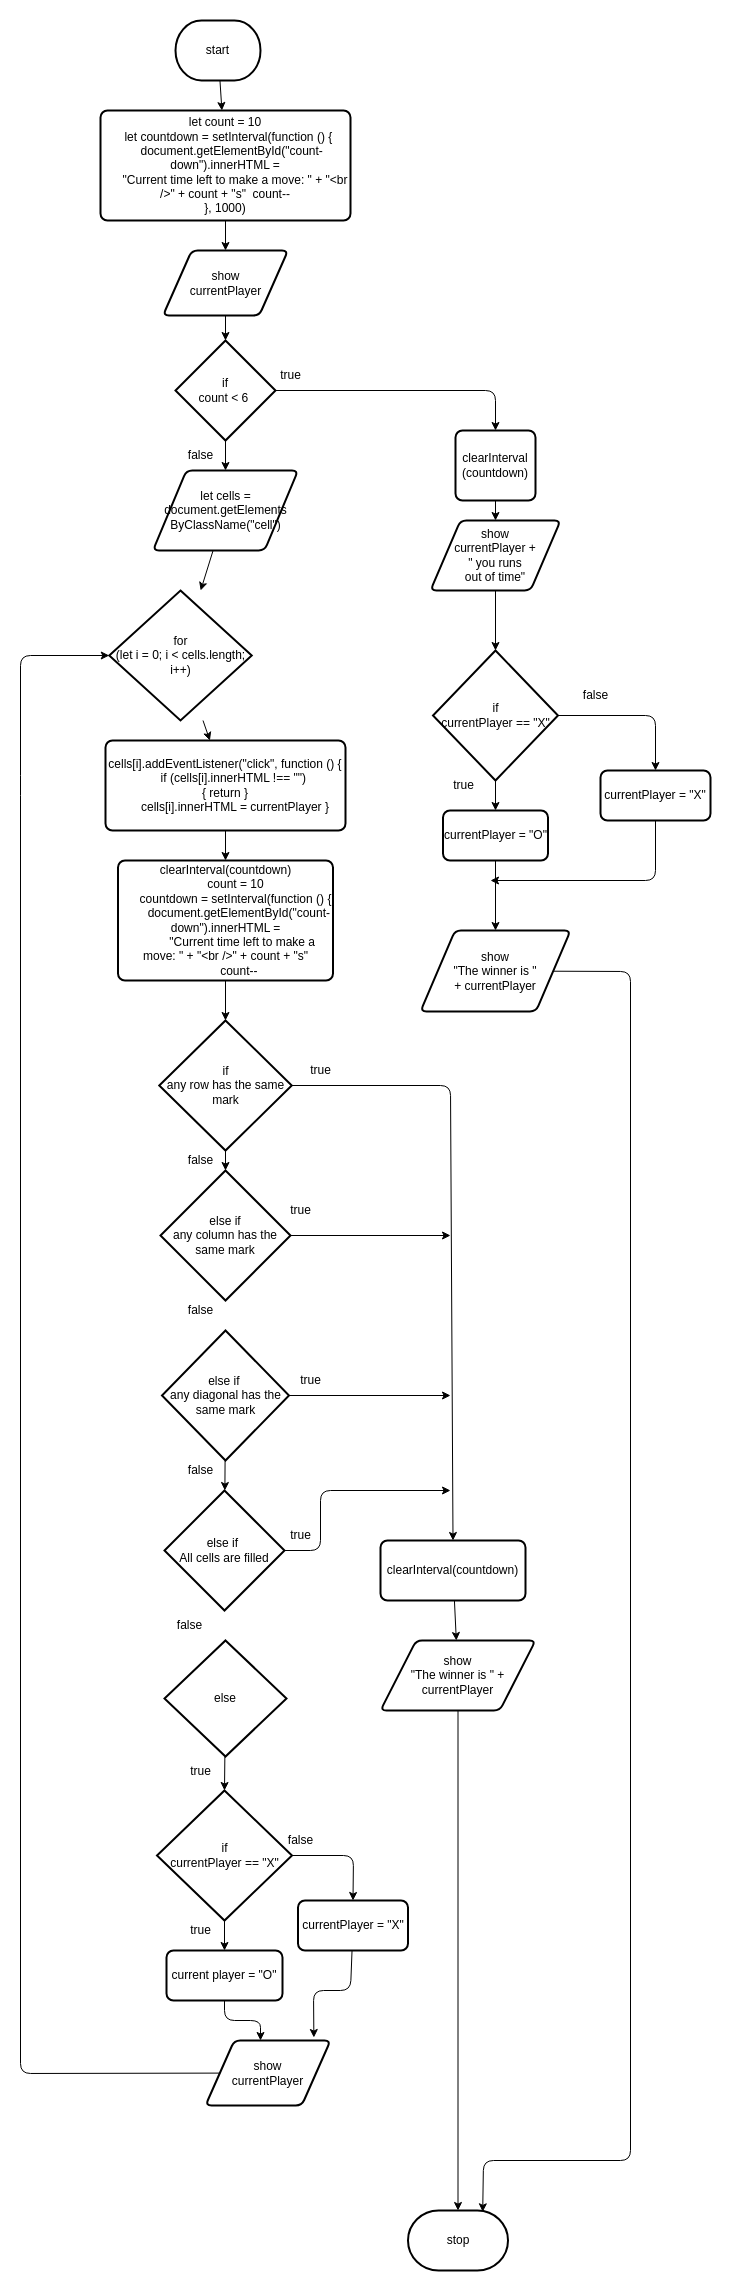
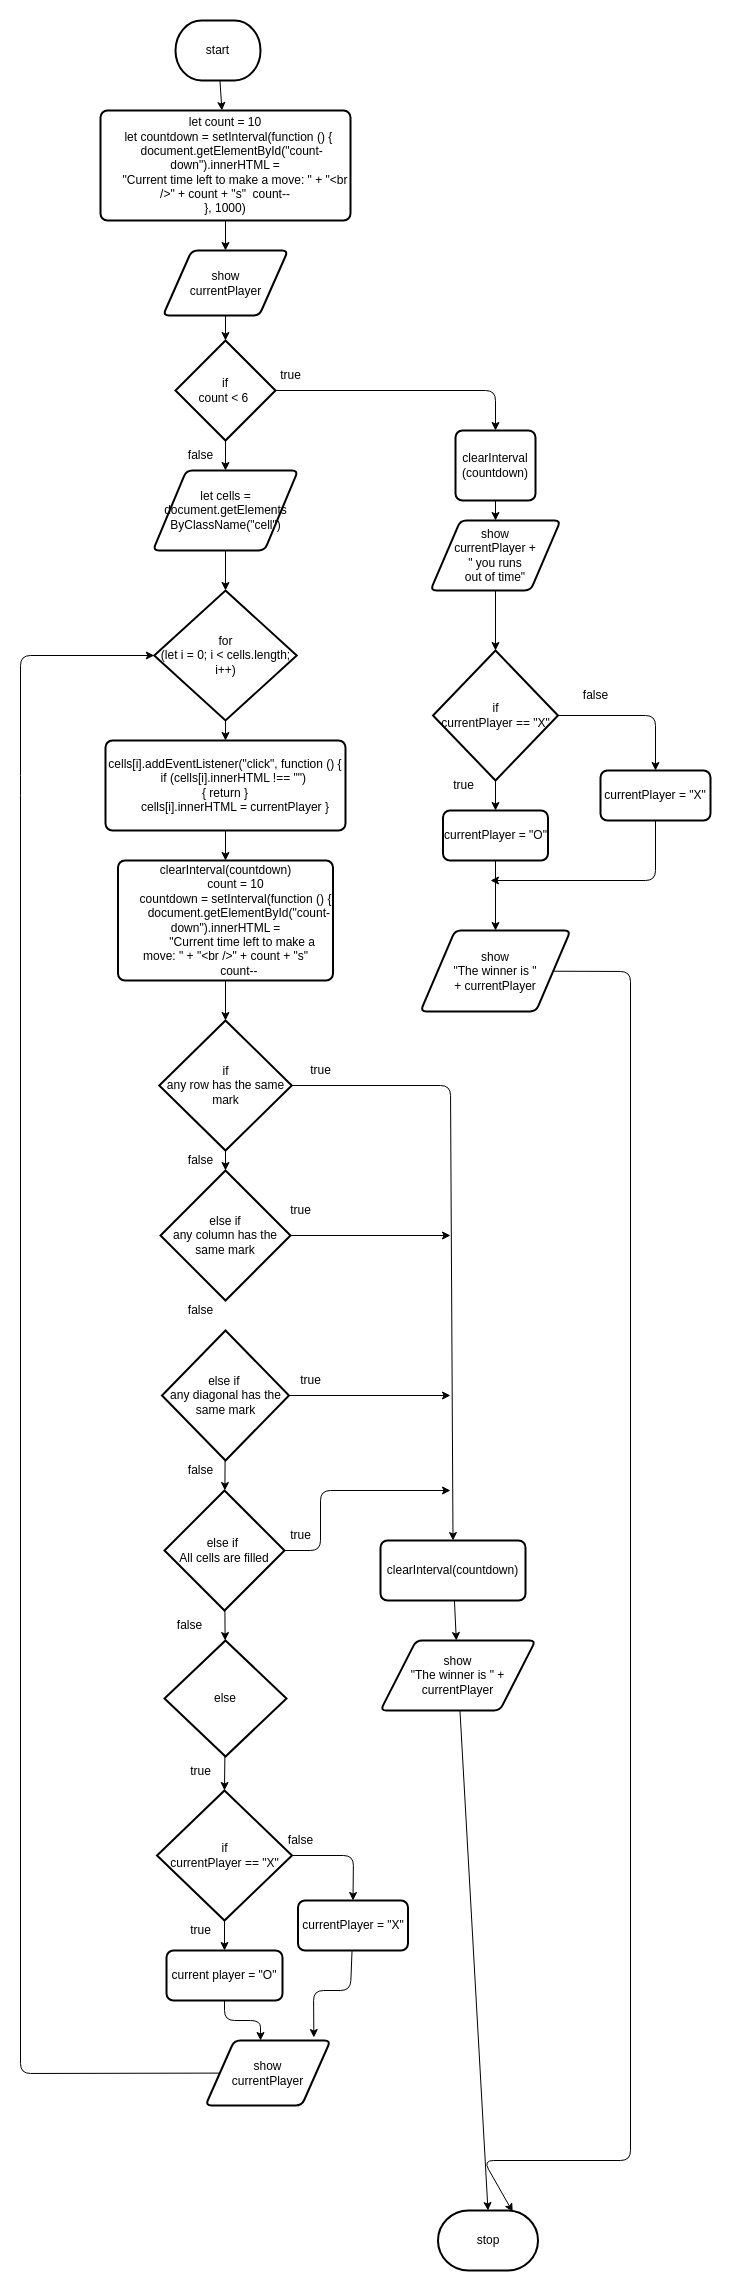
node "for (let i = 0; i < cells.length; i++)": moved (181, 656) -> (226, 656)
edge "else if All cells are filled" -> "else": added
node "stop": moved (458, 2241) -> (488, 2241)
